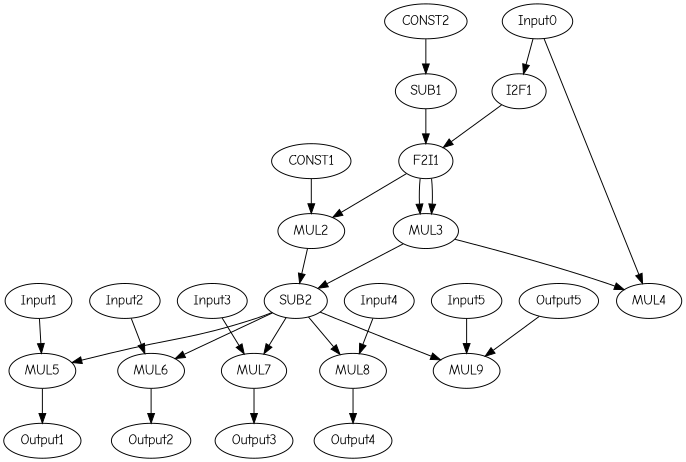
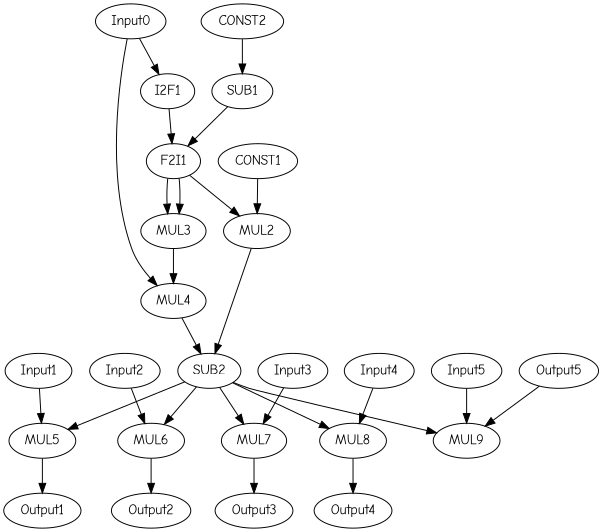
edge "MUL3" -> "SUB2": now "MUL4" -> "SUB2"
